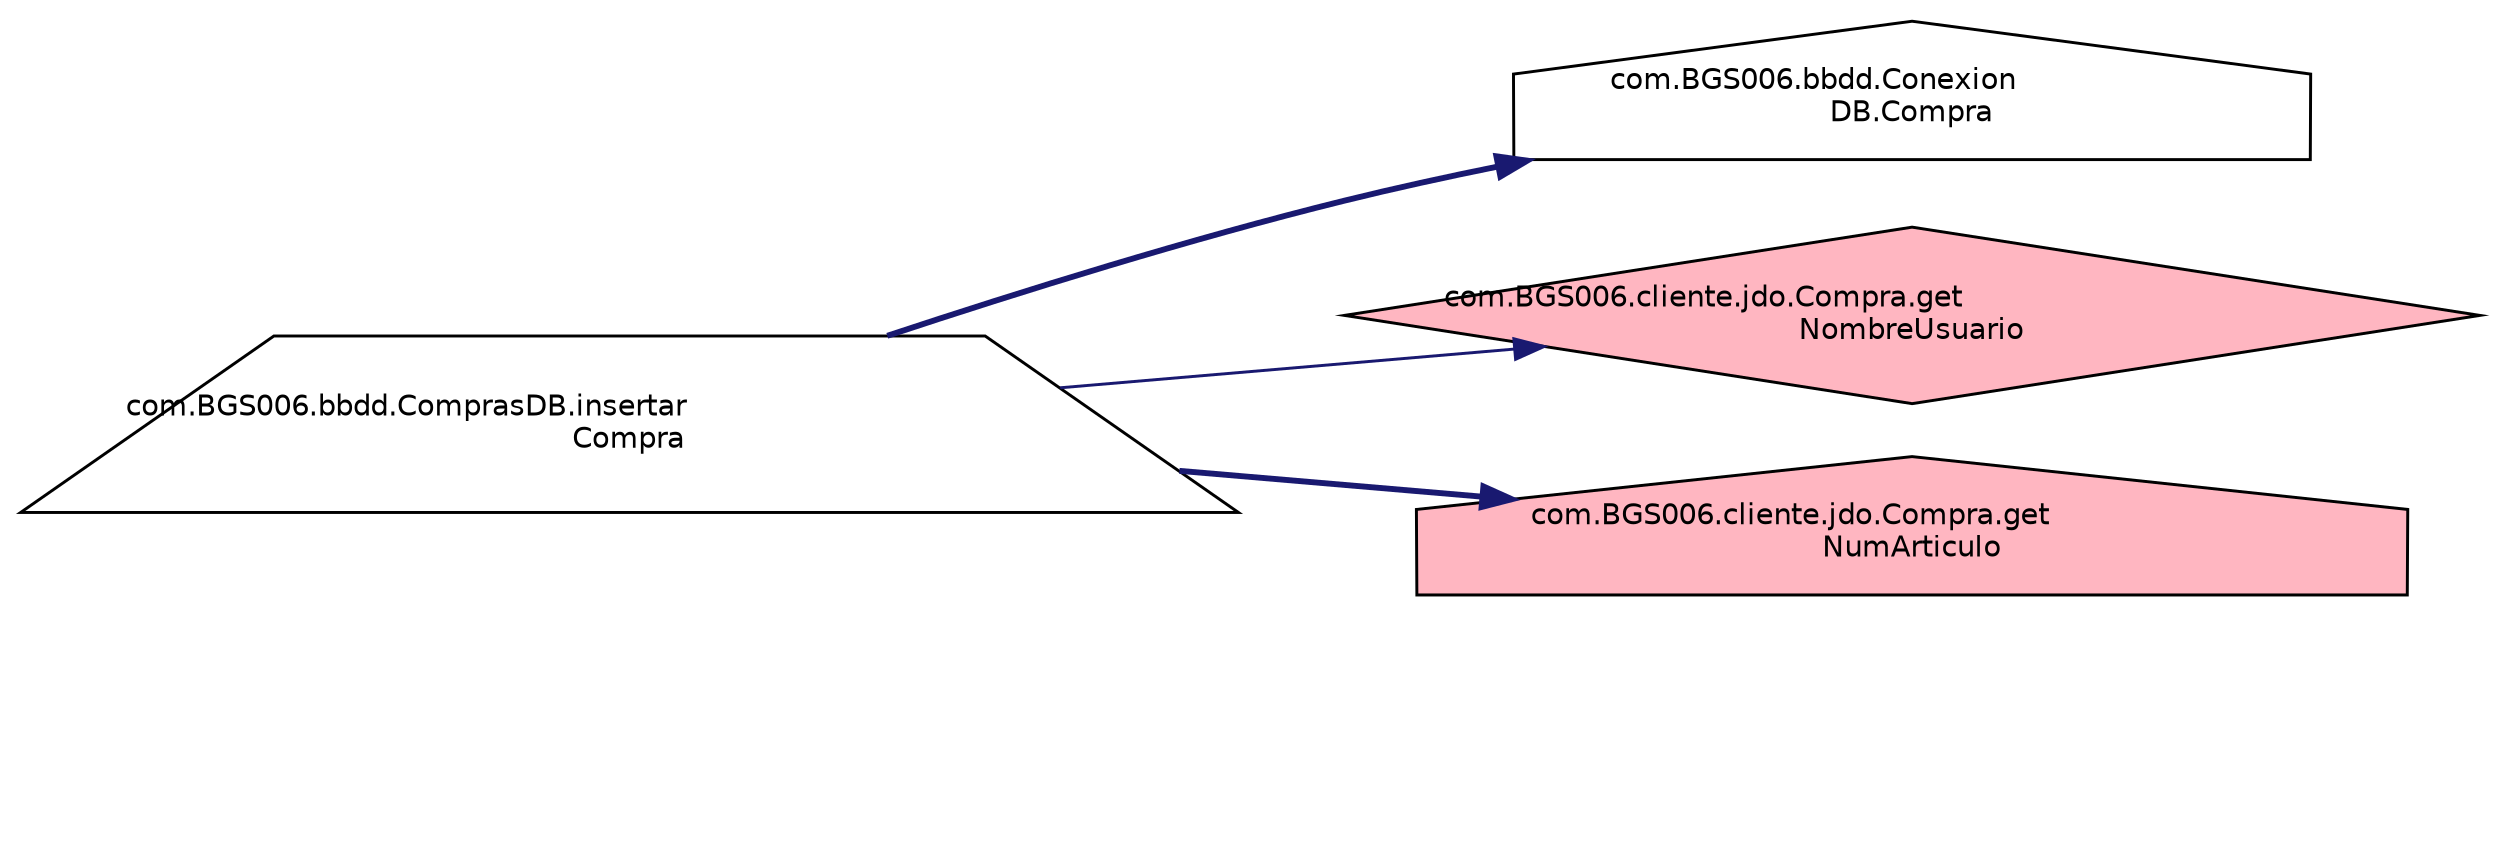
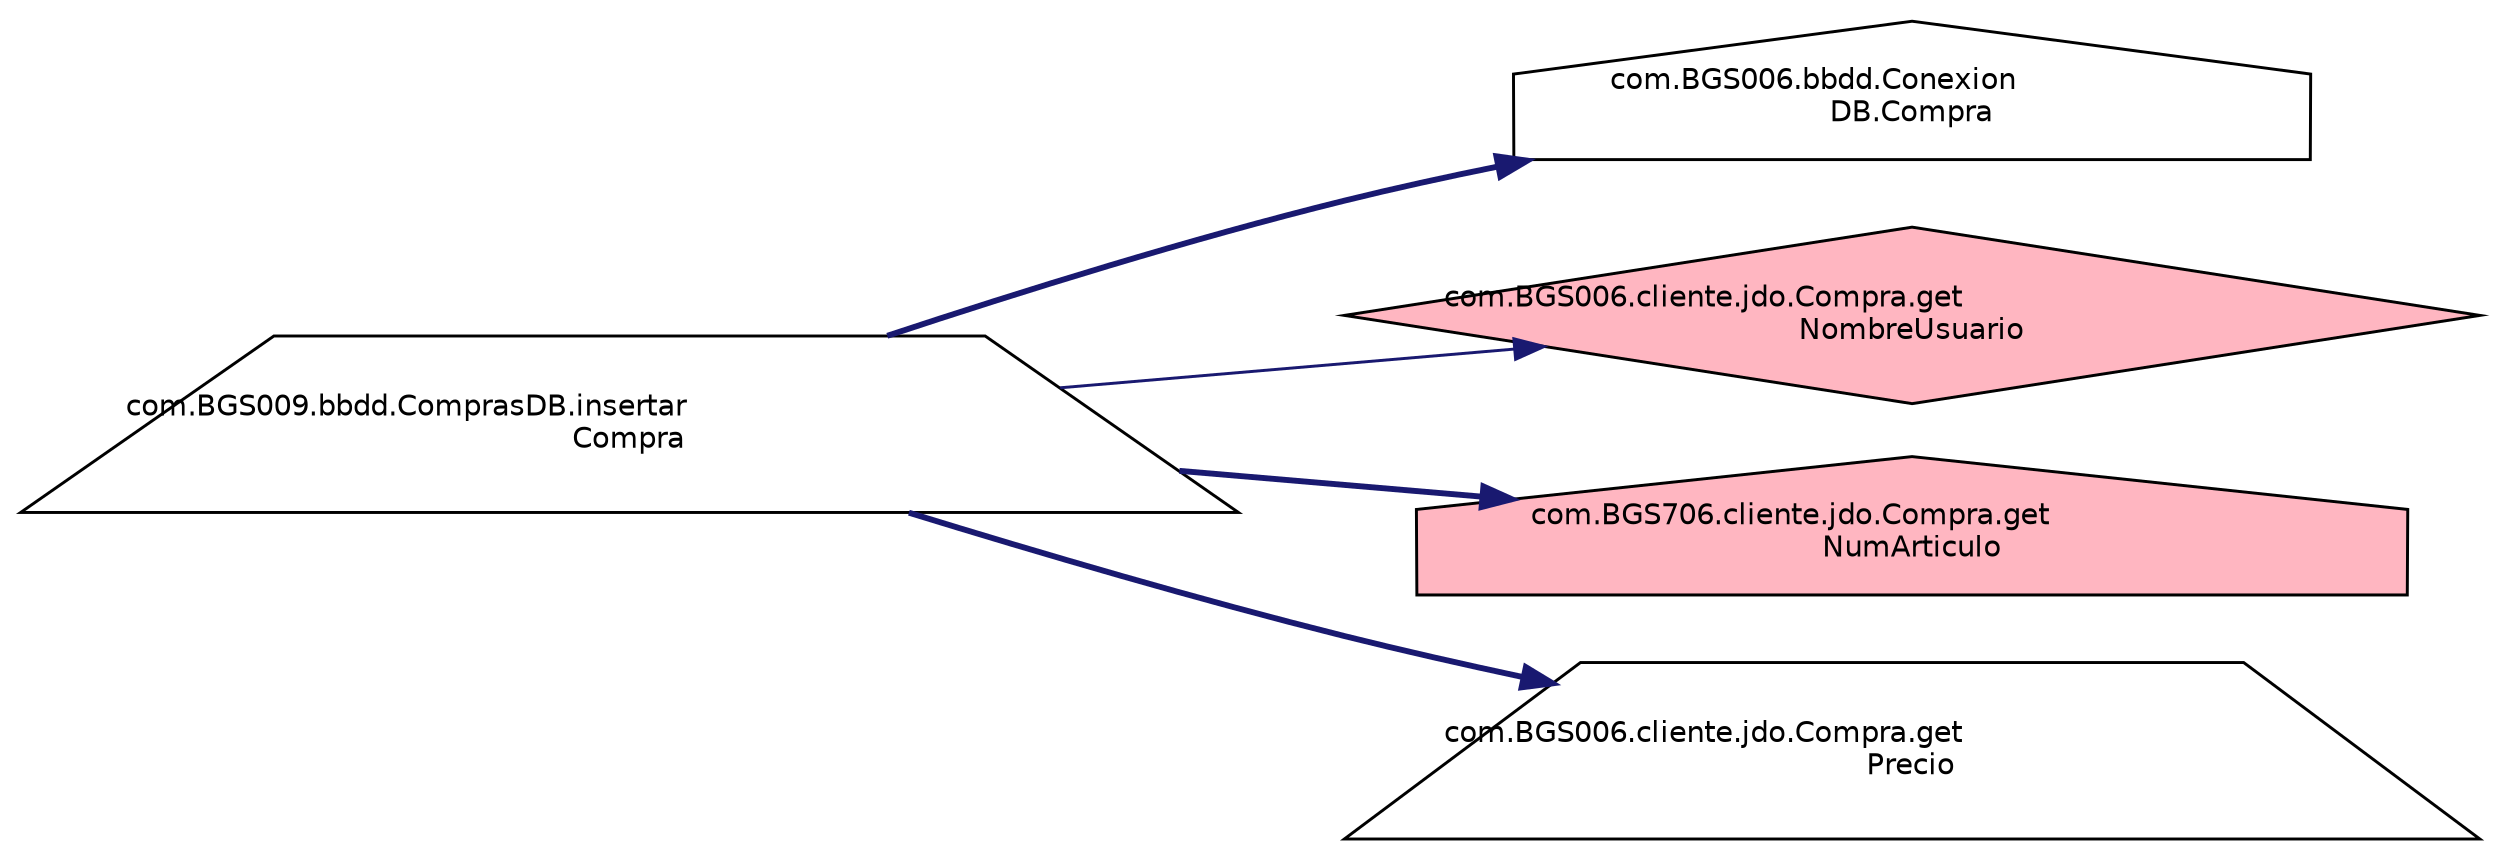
node "com.BGS006.bbdd.ComprasDB.insertar Compra": label "com.BGS006.bbdd.ComprasDB.insertar Compra" -> "com.BGS009.bbdd.ComprasDB.insertar Compra"
node "com.BGS006.cliente.jdo.Compra.get NumArticulo": label "com.BGS006.cliente.jdo.Compra.get NumArticulo" -> "com.BGS706.cliente.jdo.Compra.get NumArticulo"
node "com.BGS006.cliente.jdo.Compra.get Precio": added
